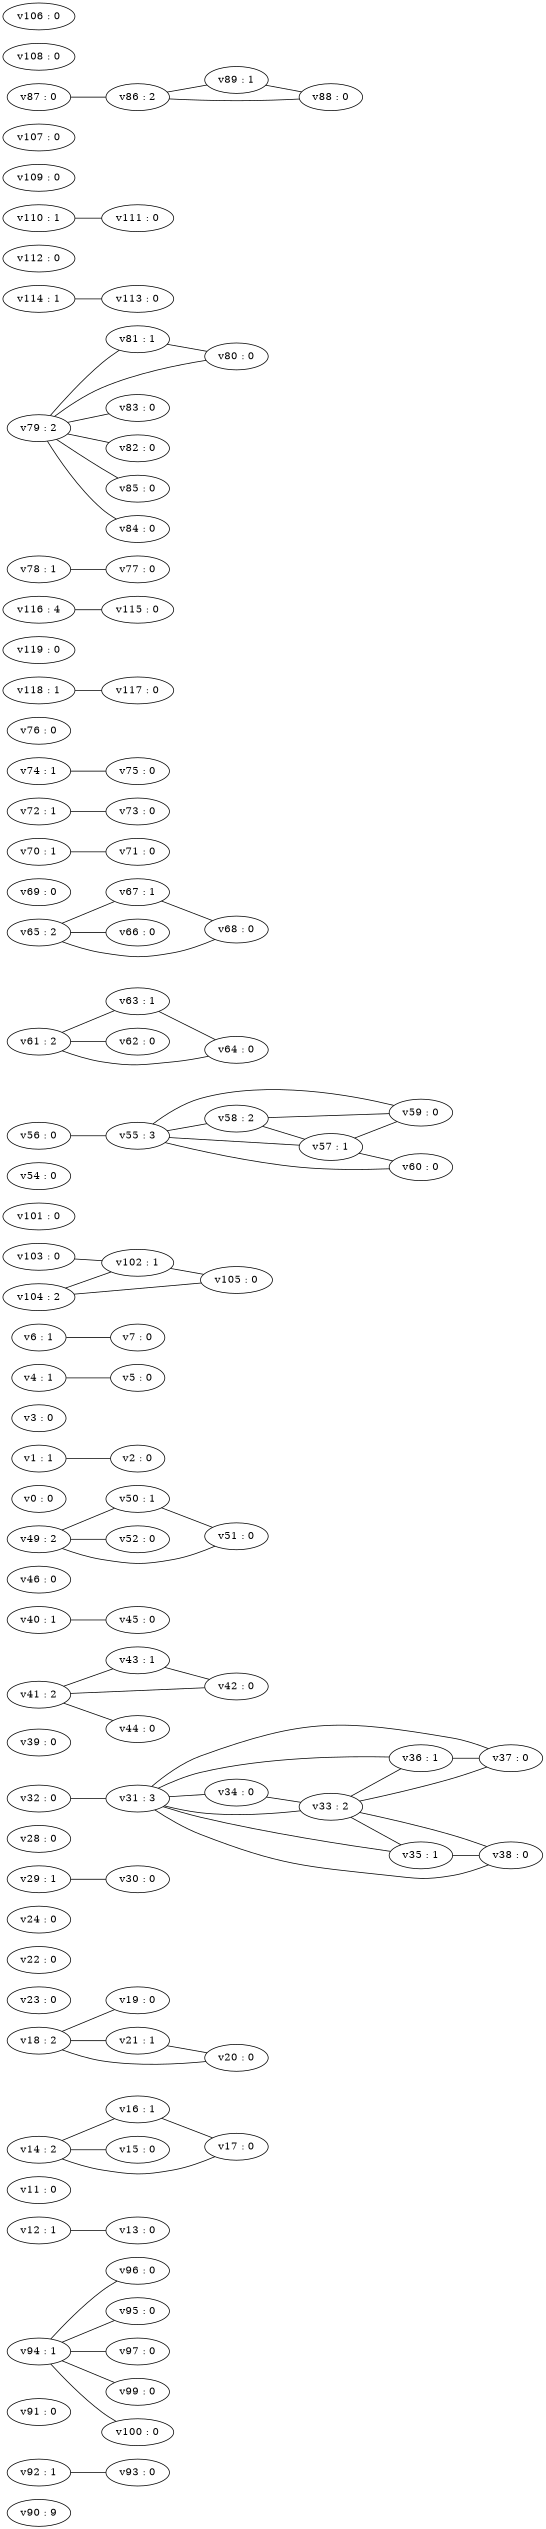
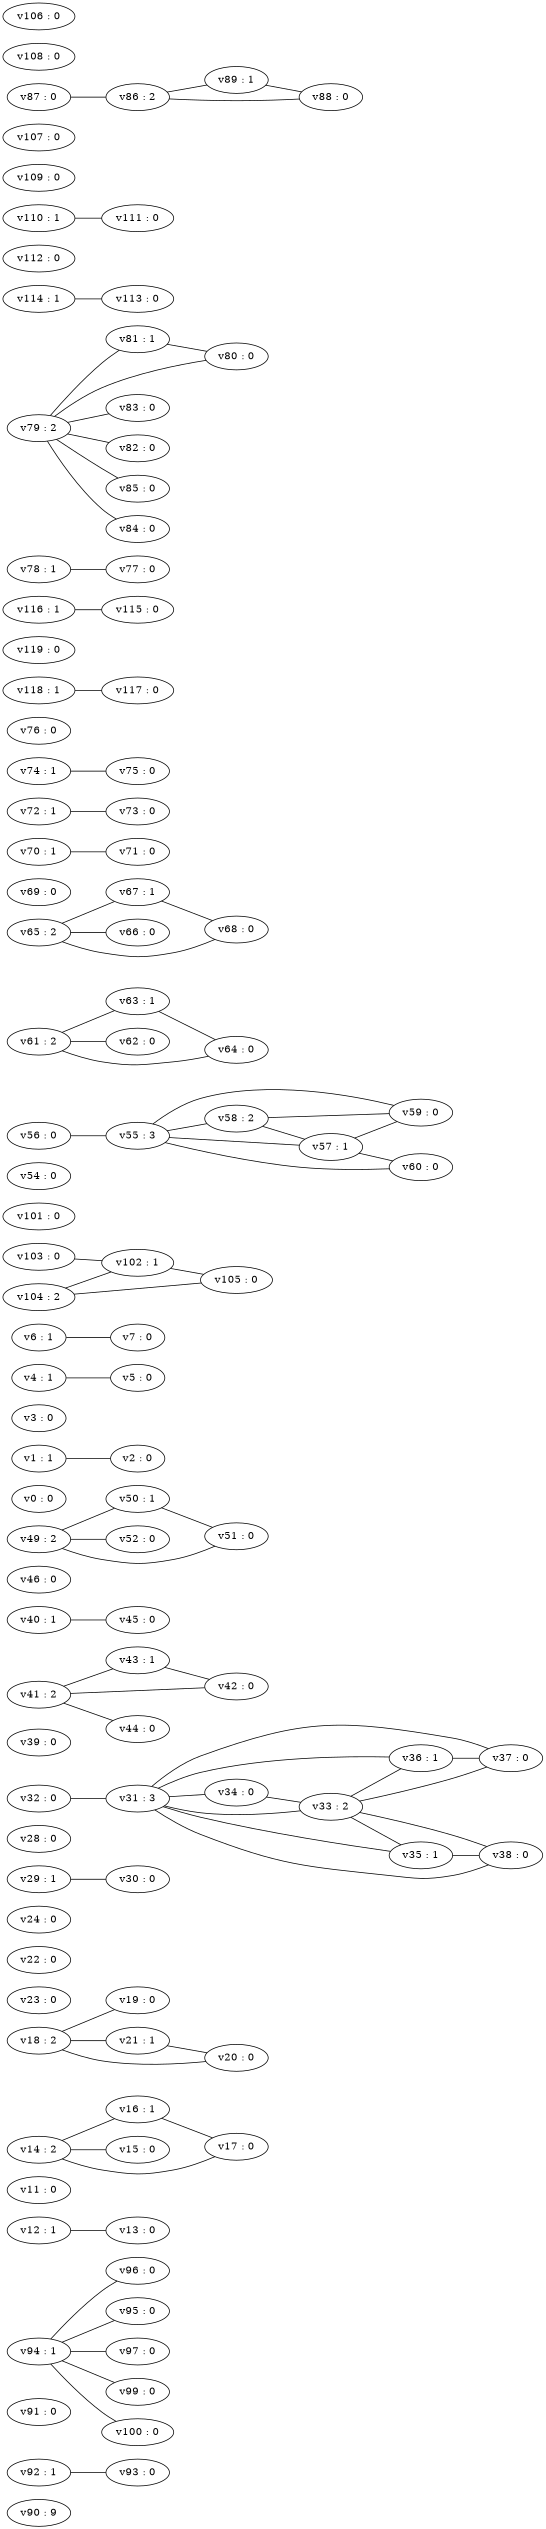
node "v116 : 4": label "v116 : 4" -> "v116 : 1"
